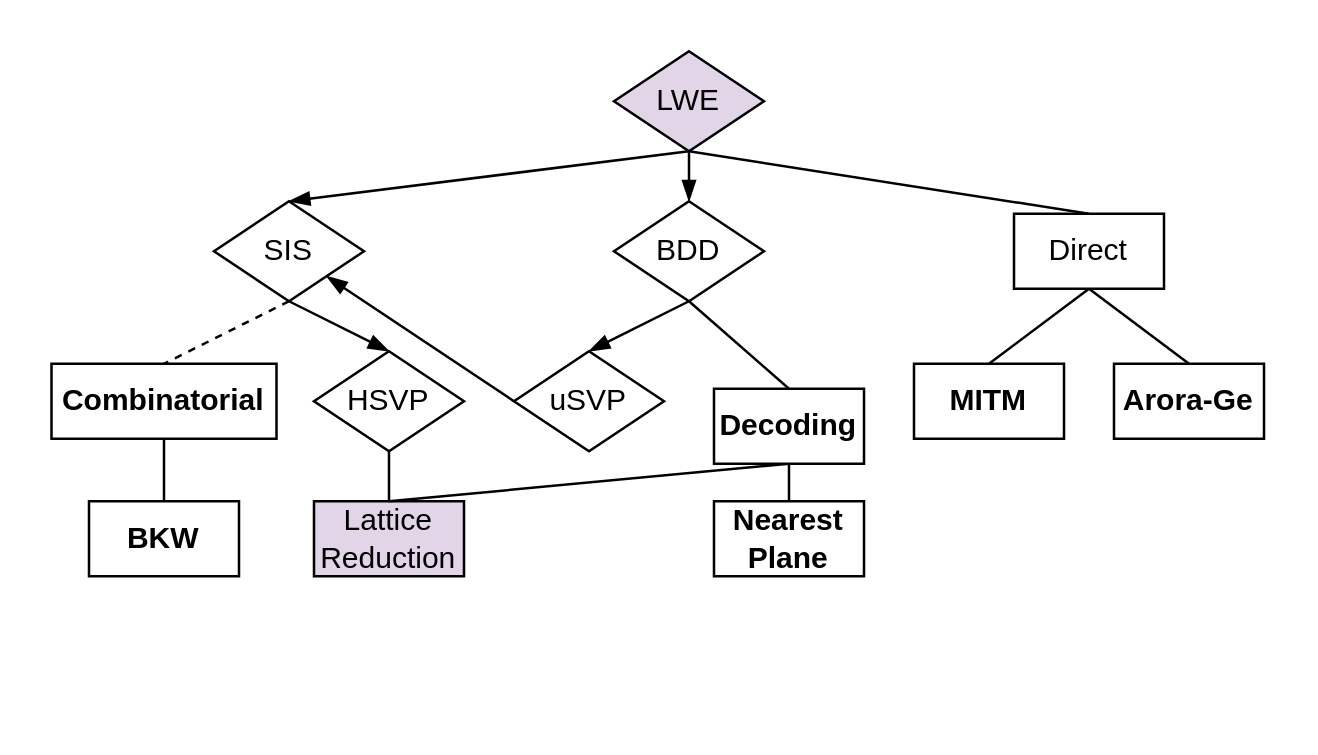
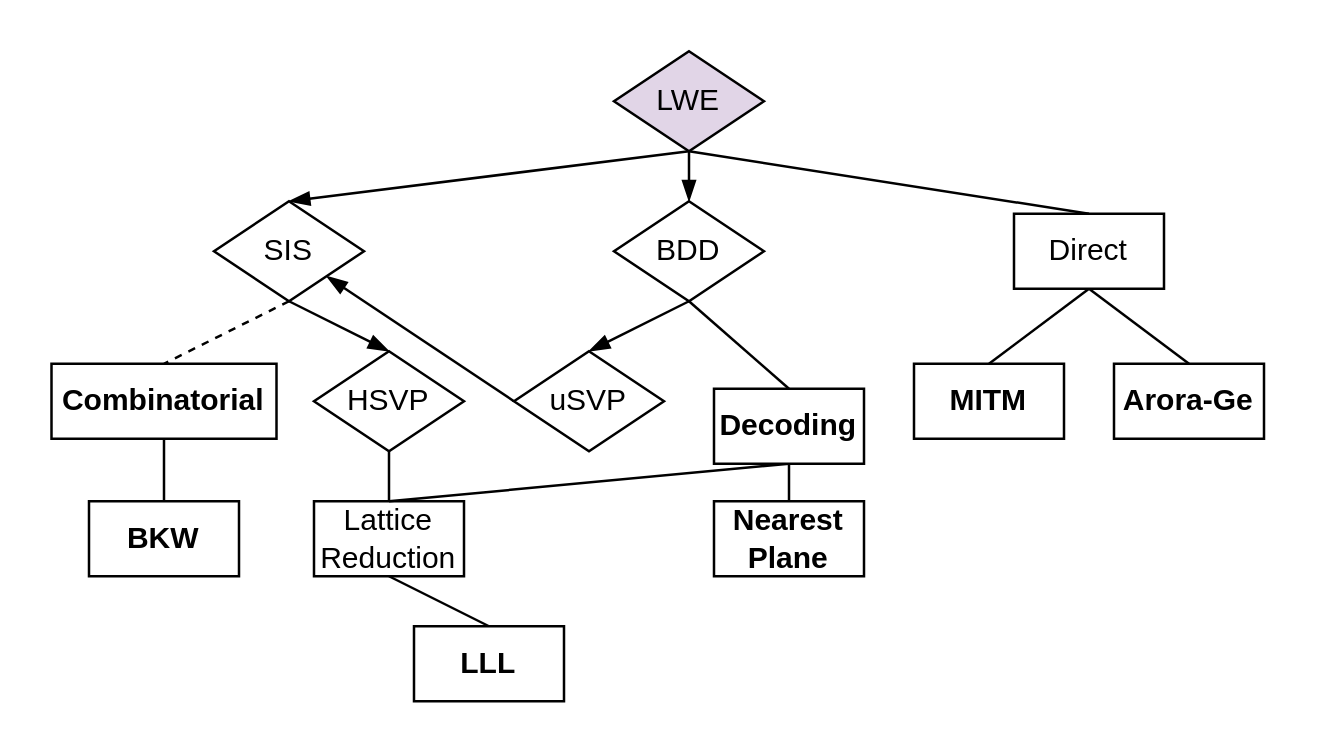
node "Lattice Reduction": fillcolor #e1d5e7 -> #ffffff
edge "Lattice Reduction" -- "LLL": added
node "LLL": added
